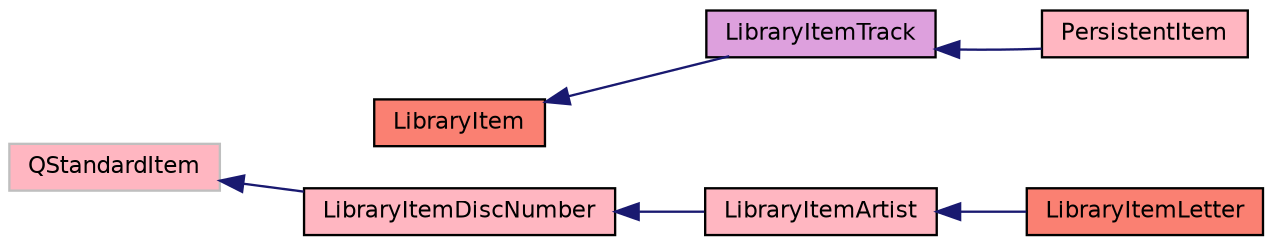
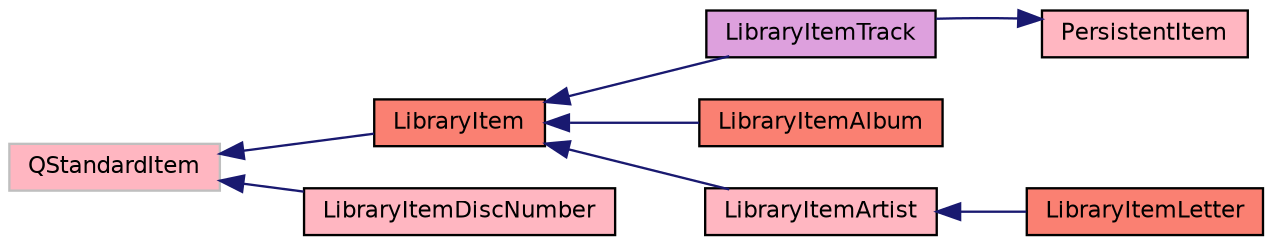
edge "PersistentItem" -> "LibraryItemTrack": reversed
node "LibraryItemAlbum": added
edge "LibraryItem" -> "QStandardItem": added
edge "LibraryItemArtist" -> "LibraryItemDiscNumber": now "LibraryItemArtist" -> "LibraryItem"
